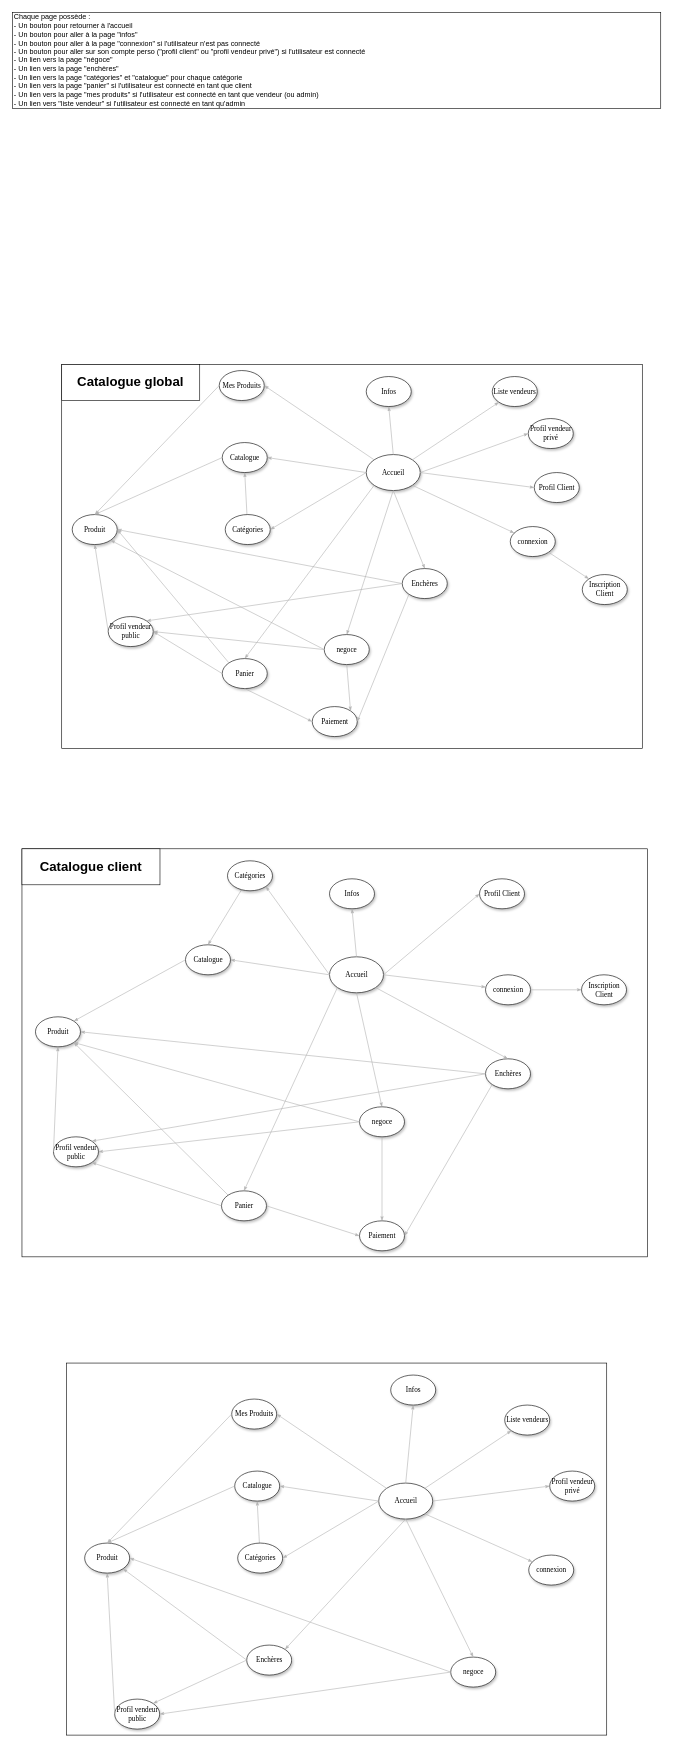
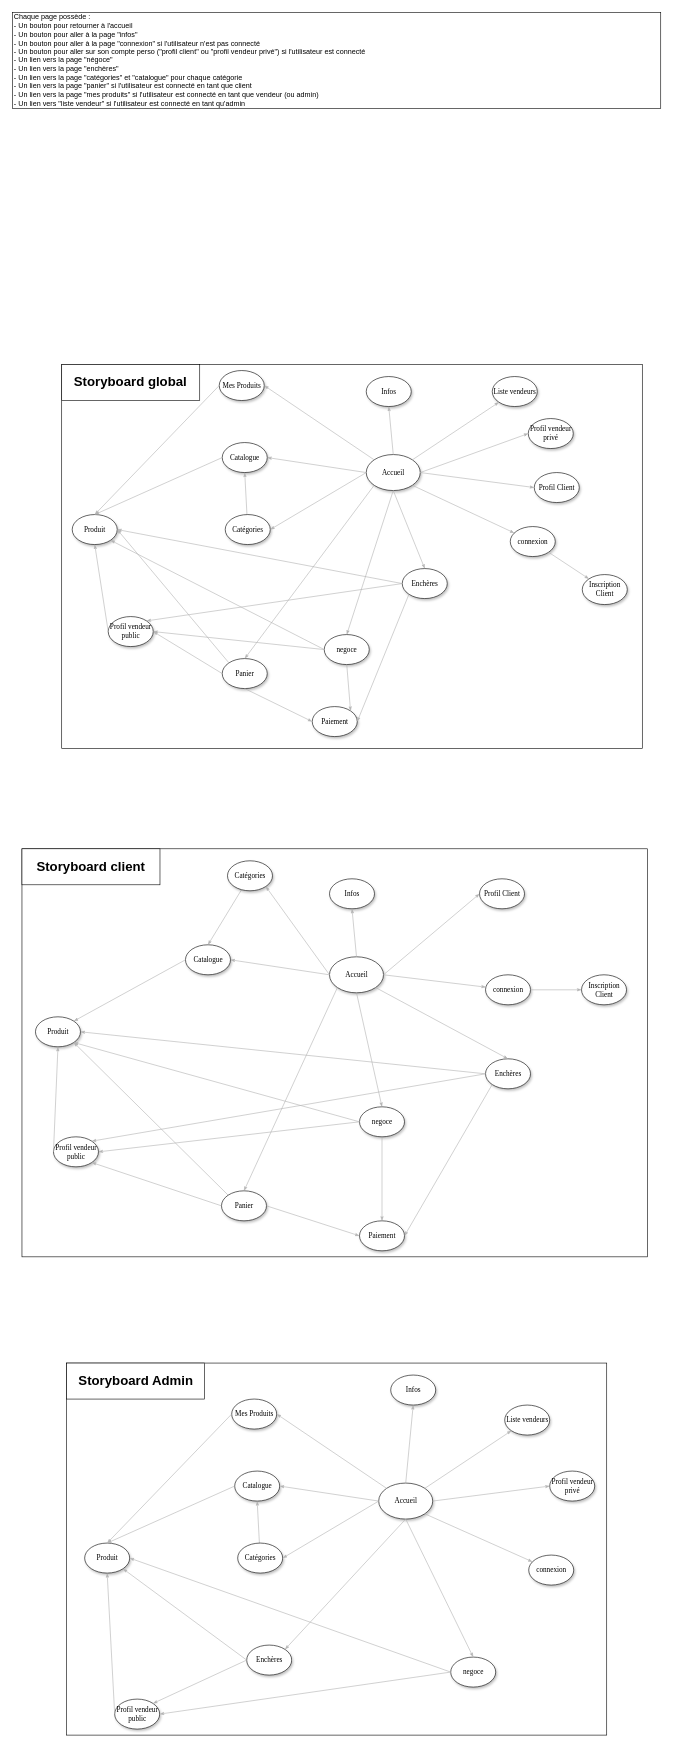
node "Catalogue global": label "Catalogue global" -> "Storyboard global"
node "Catalogue client": label "Catalogue client" -> "Storyboard client"
node "Storyboard Admin": added
